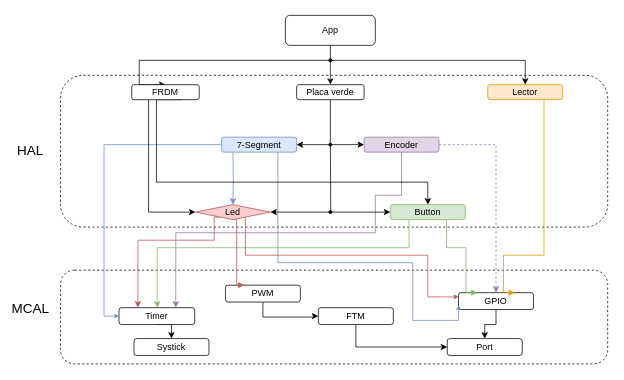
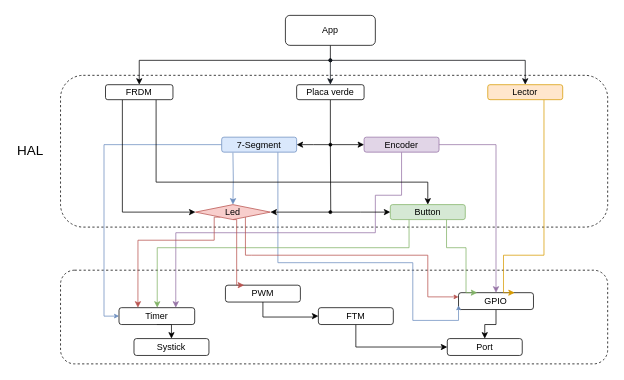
node "FRDM": moved (165, 92) -> (139, 92)
edge "Encoder" -> "GPIO": style dashed -> solid
node "MCAL": removed
